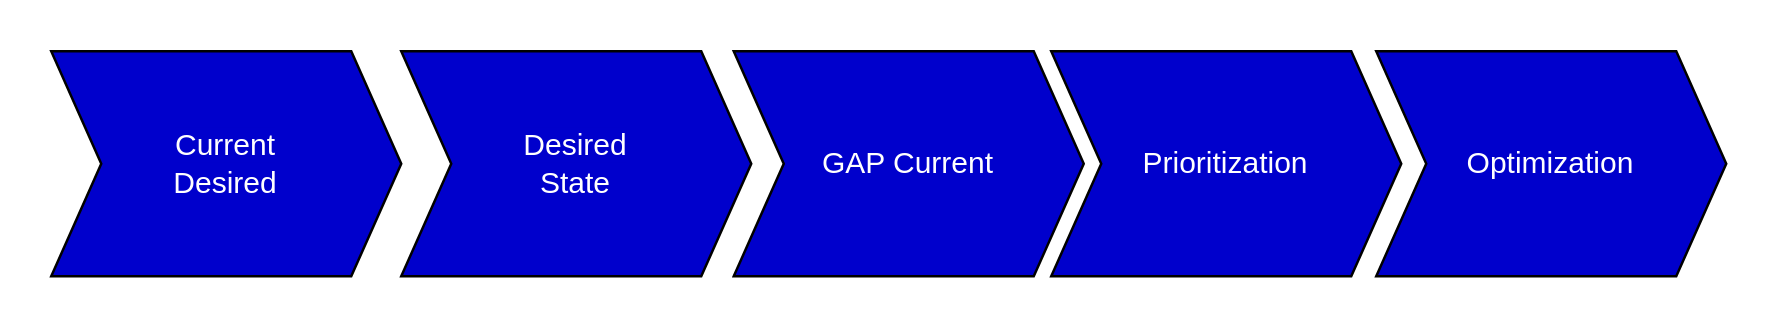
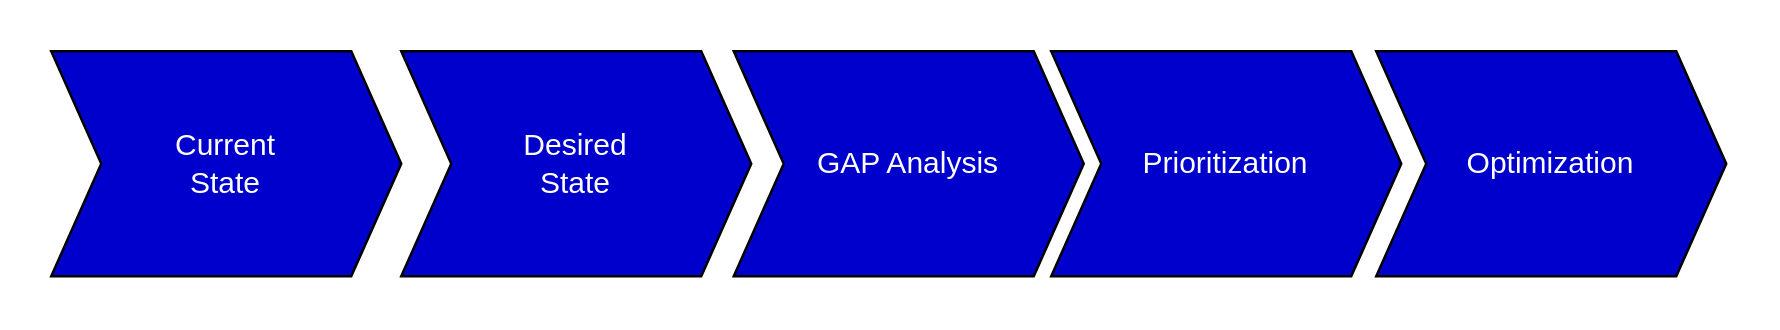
node "Current Desired": label "Current Desired" -> "Current State"
node "GAP Current": label "GAP Current" -> "GAP Analysis"
